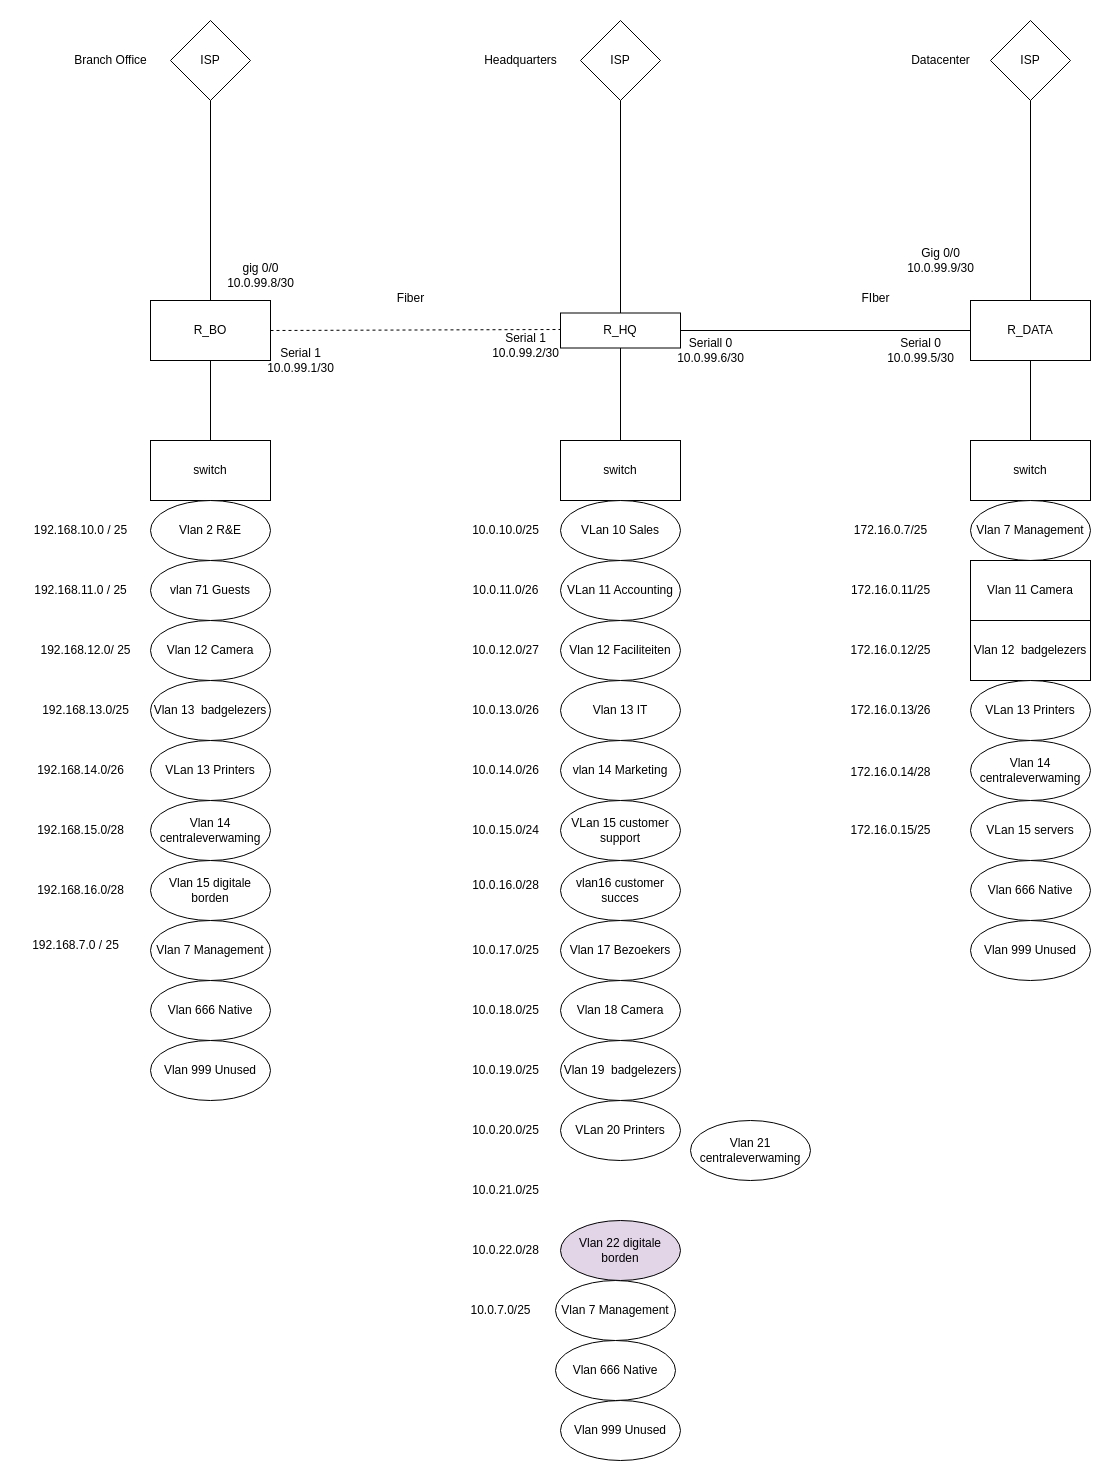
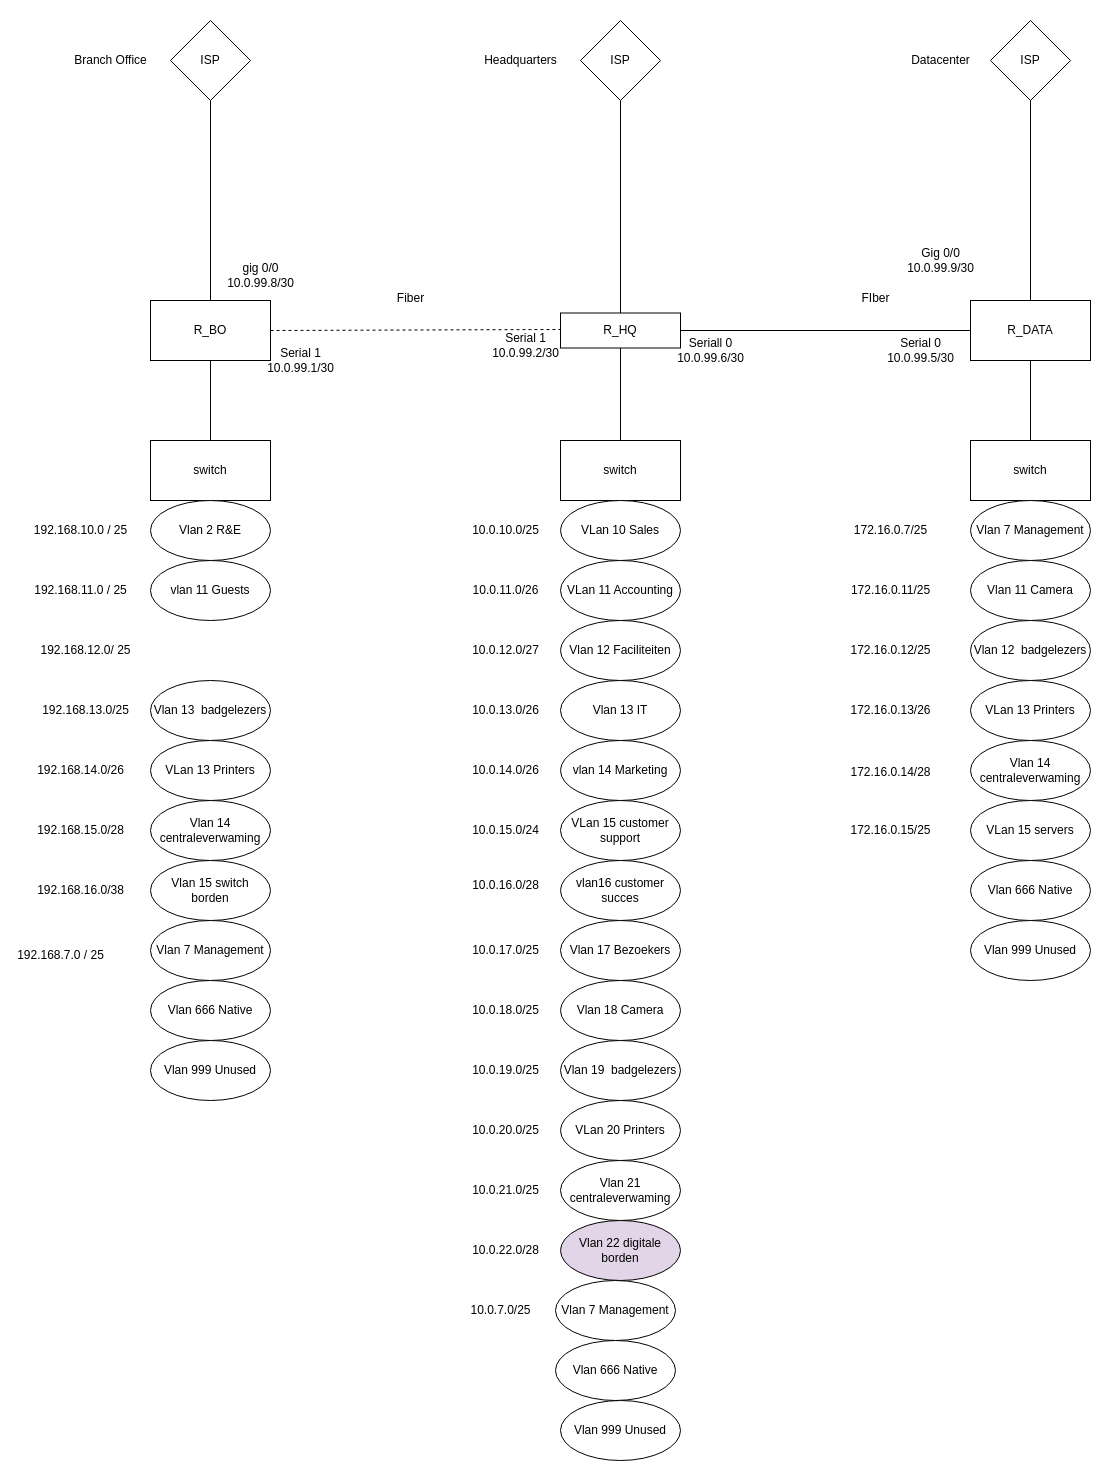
node "vlan 71 Guests": label "vlan 71 Guests" -> "vlan 11 Guests"
node "Vlan 11 Camera": shape rectangle -> ellipse
node "Vlan 12 Camera": removed
node "Vlan 12 badgelezers": shape rectangle -> ellipse
node "192.168.16.0/28": label "192.168.16.0/28" -> "192.168.16.0/38"
node "Vlan 15 digitale borden": label "Vlan 15 digitale borden" -> "Vlan 15 switch borden"
node "192.168.7.0 / 25": moved (76, 946) -> (61, 956)
node "Vlan 21 centraleverwaming": moved (751, 1151) -> (621, 1191)
